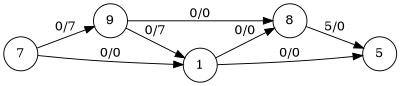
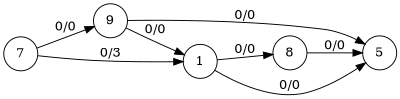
edge "9" -> "8": now "9" -> "5"
edge "7" -> "9": label "0/7" -> "0/0"
edge "8" -> "5": label "5/0" -> "0/0"
edge "9" -> "1": label "0/7" -> "0/0"
edge "7" -> "1": label "0/0" -> "0/3"
